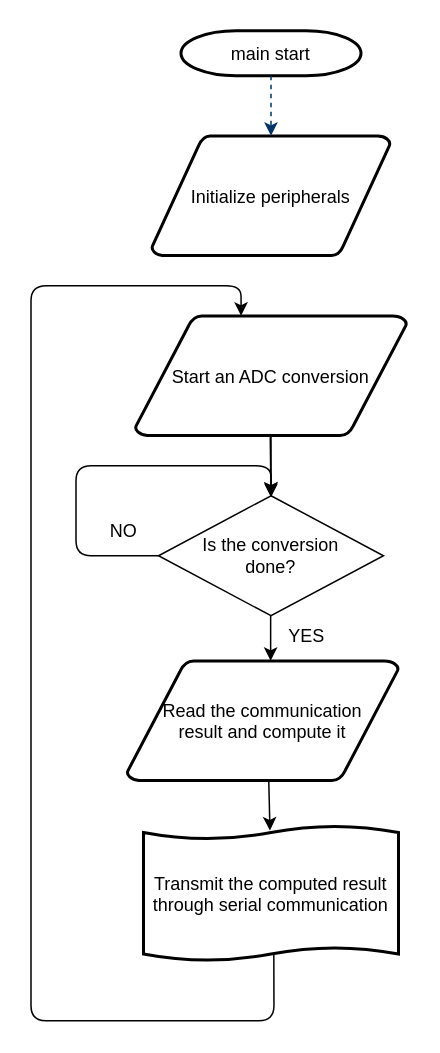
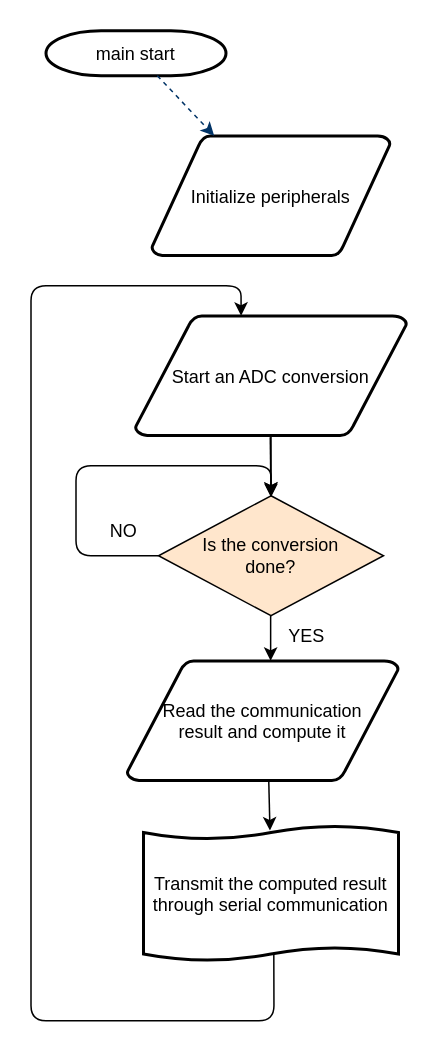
node "main start": moved (271, 53) -> (136, 53)
node "Is the conversion done?": fillcolor #ffffff -> #ffe6cc
